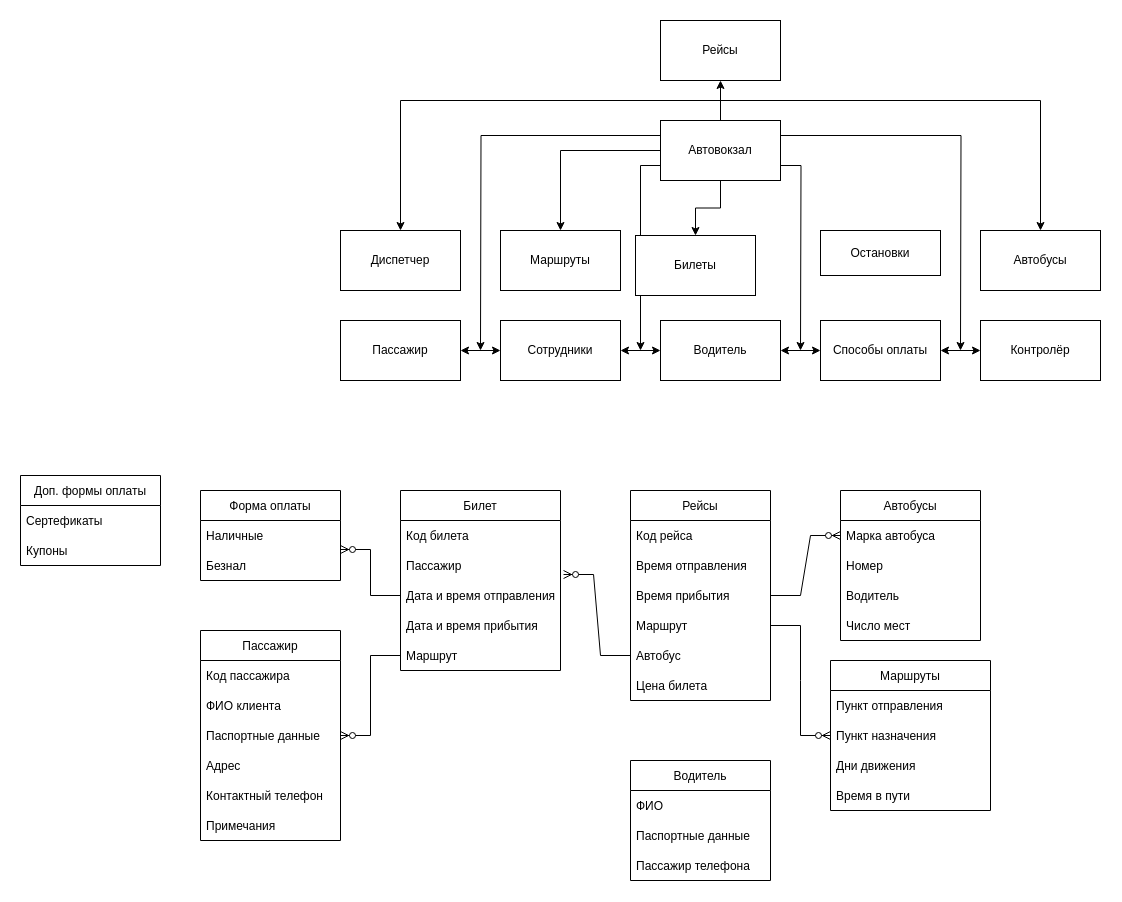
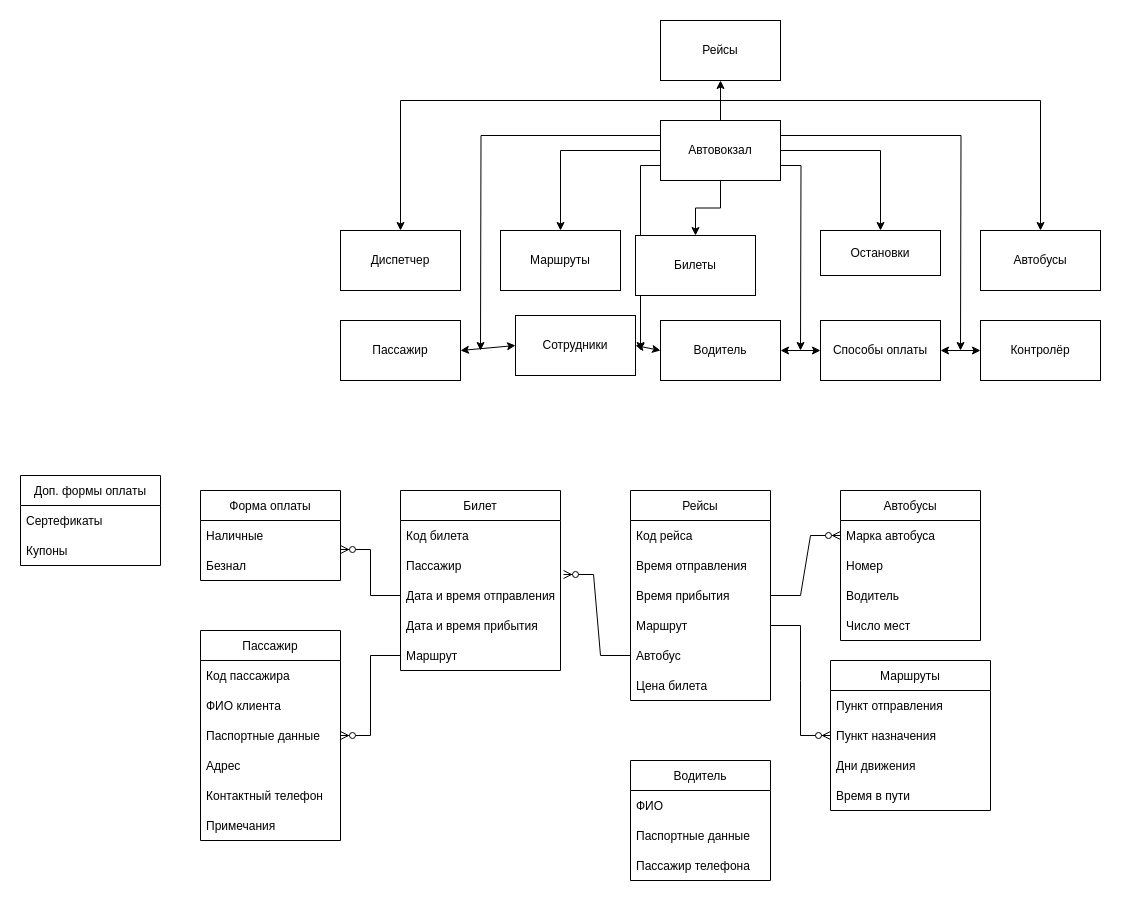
edge "Автовокзал" -> "Остановки": added
node "Сотрудники": moved (561, 351) -> (576, 346)
